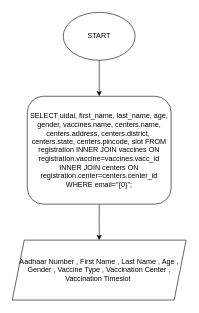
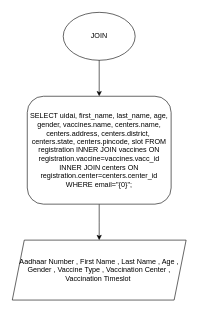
node "START": label "START" -> "JOIN"
